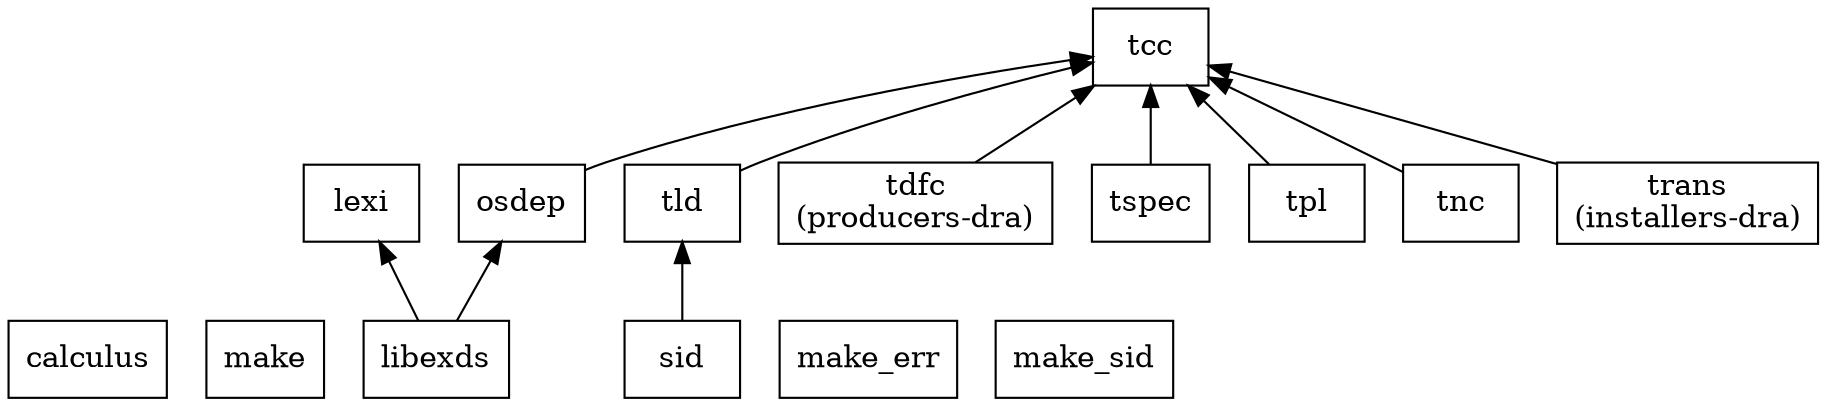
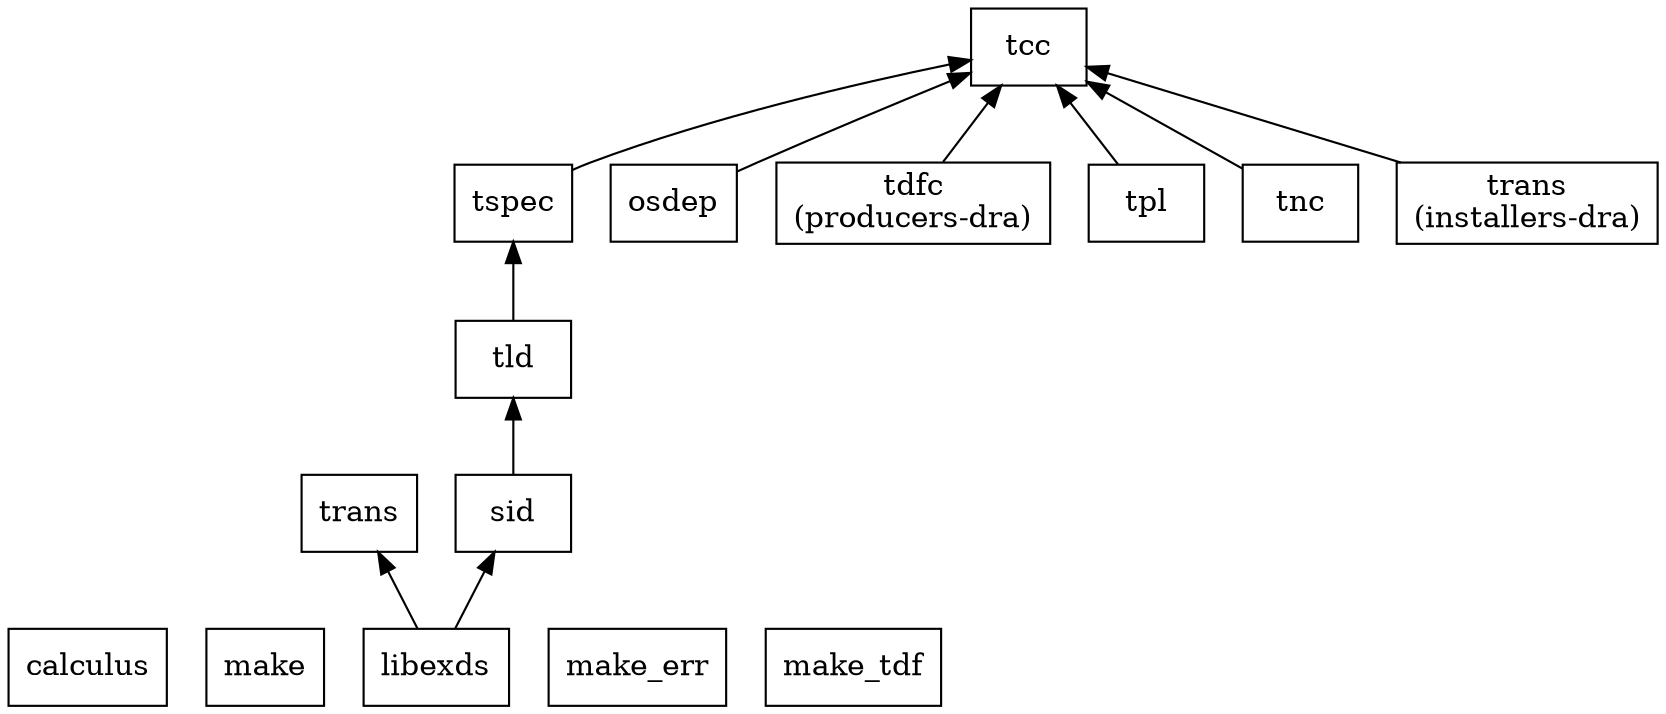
edge "tld" -> "tcc": now "tld" -> "tspec"
node "lexi": label "lexi" -> "trans"
edge "libexds" -> "osdep": now "libexds" -> "sid"
node "make_sid": label "make_sid" -> "make_tdf"
